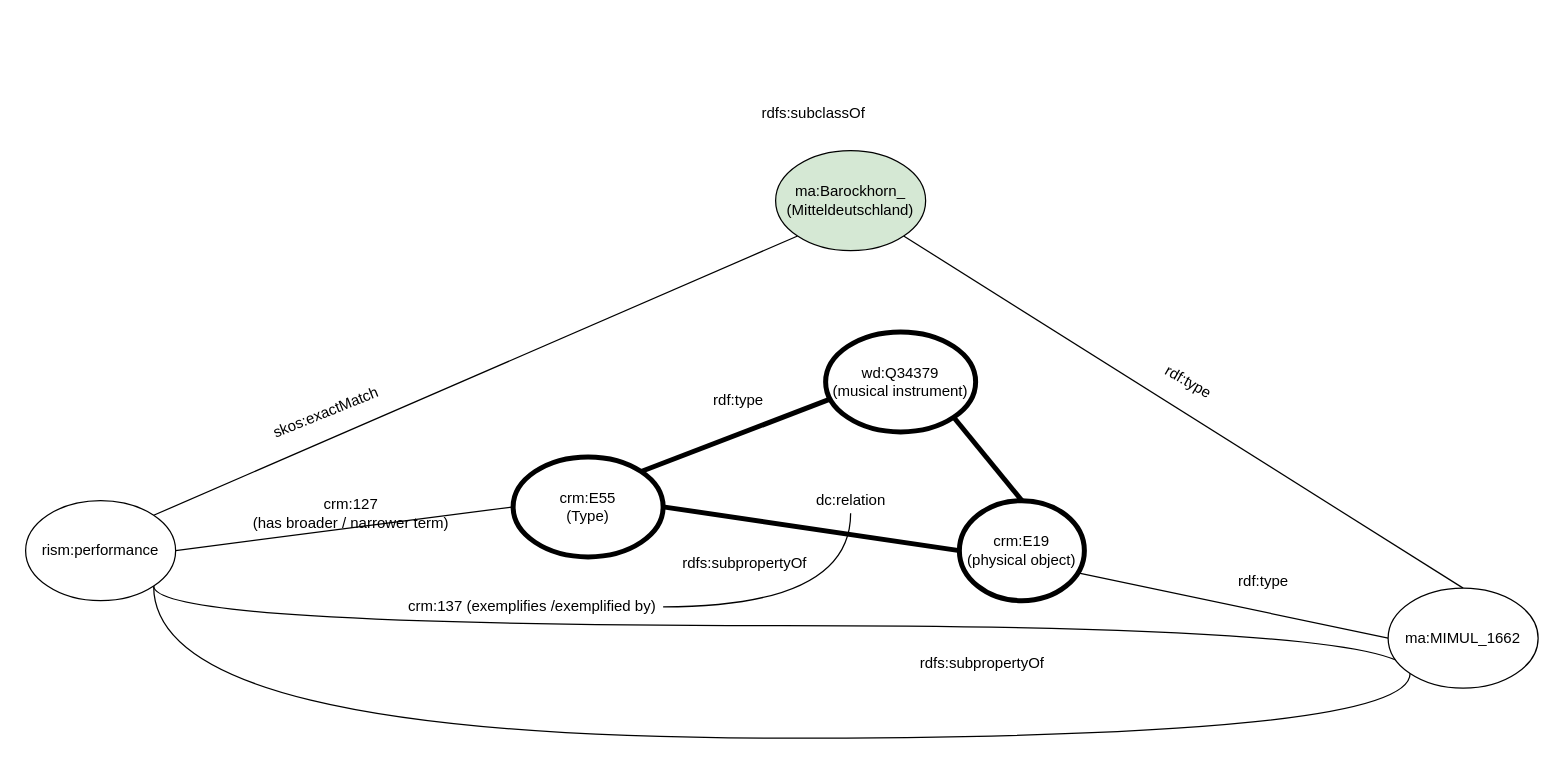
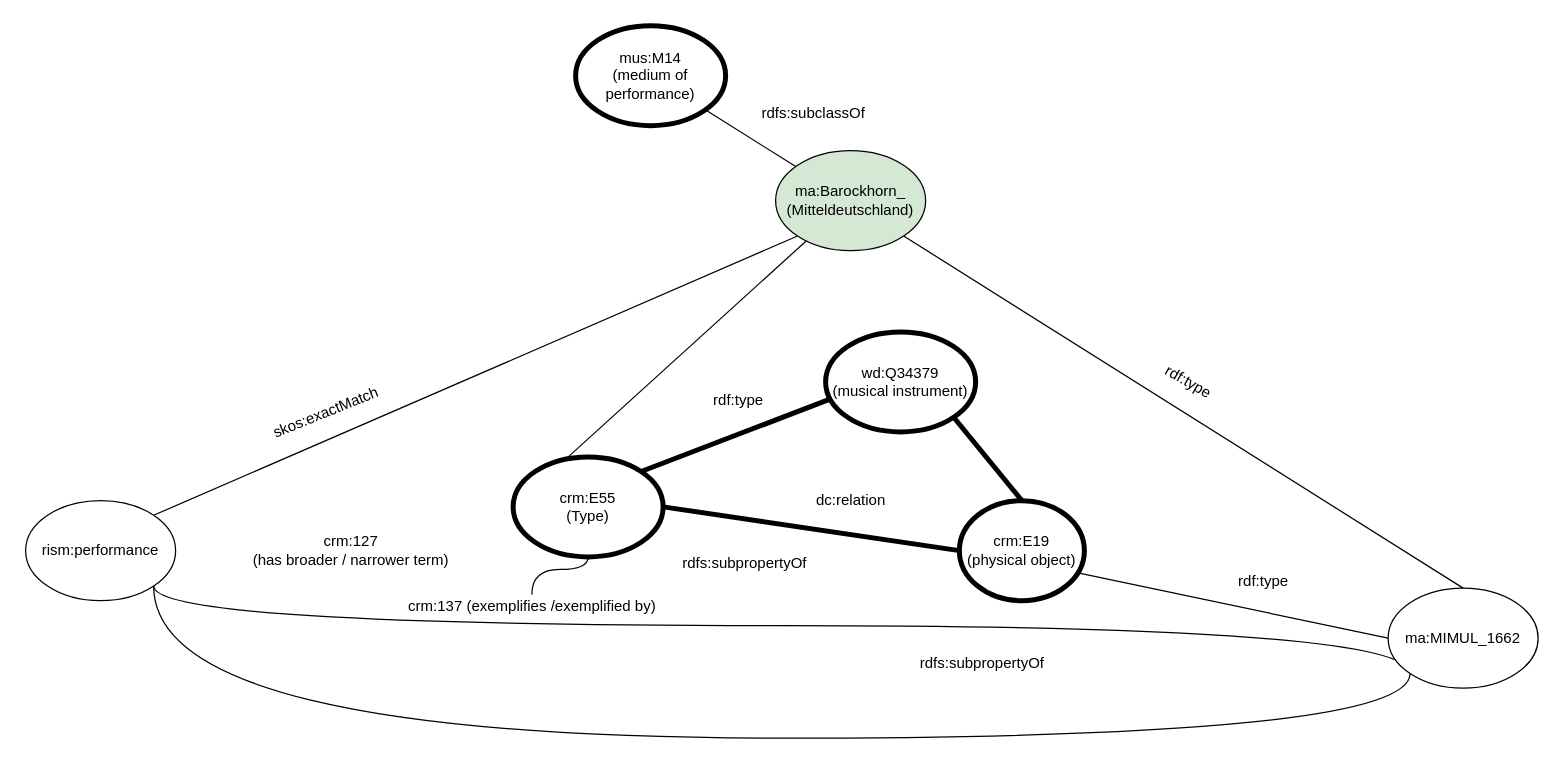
node "mus:M14 (medium of performance)": added
edge "mus:M14 (medium of performance)" -- "ma:Barockhorn_ (Mitteldeutschland)": added
node "crm:127 (has broader / narrower term)": moved (351, 513) -> (351, 551)
edge "crm:E55 (Type)" -- "rism:performance": now "crm:E55 (Type)" -- "ma:Barockhorn_ (Mitteldeutschland)"
edge "dc:relation" -- "crm:137 (exemplifies /exemplified by)": now "crm:E55 (Type)" -- "crm:137 (exemplifies /exemplified by)"
